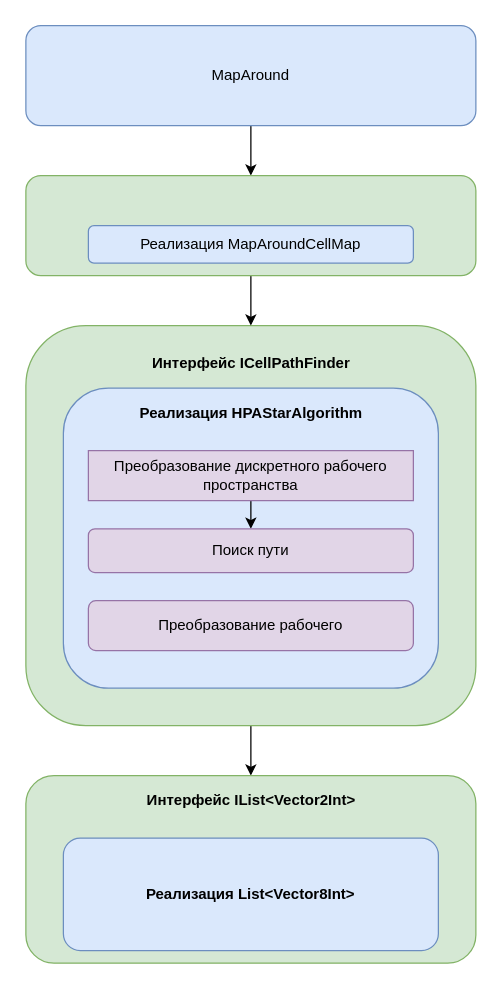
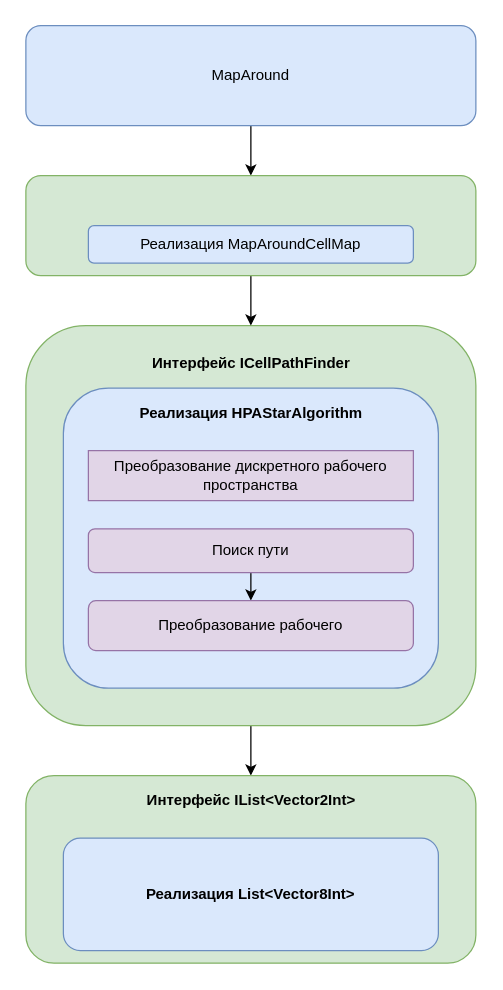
edge "Преобразование дискретного рабочего пространства" -> "Поиск пути": removed
edge "Поиск пути" -> "Преобразование рабочего": added
